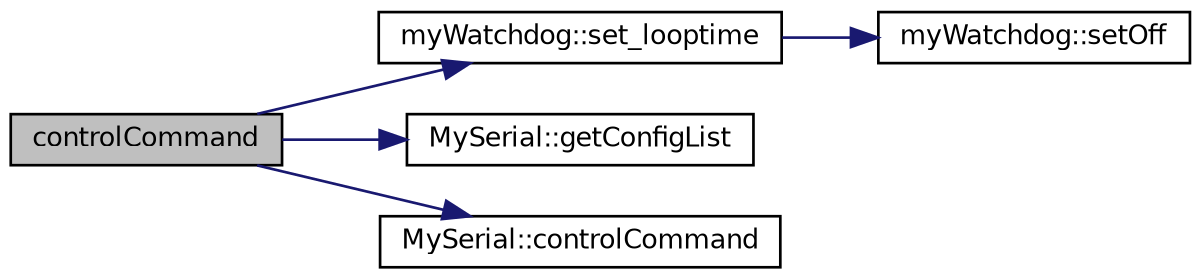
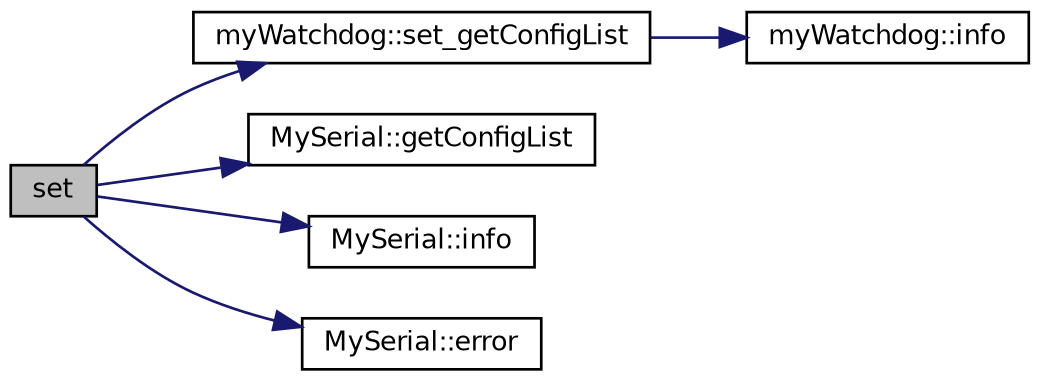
node "myWatchdog::set_looptime": label "myWatchdog::set_looptime" -> "myWatchdog::set_getConfigList"
node "myWatchdog::setOff": label "myWatchdog::setOff" -> "myWatchdog::info"
node "controlCommand": label "controlCommand" -> "set"
node "MySerial::controlCommand": label "MySerial::controlCommand" -> "MySerial::info"
node "MySerial::error": added
